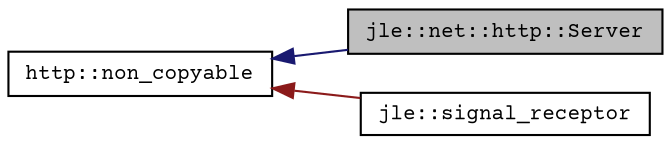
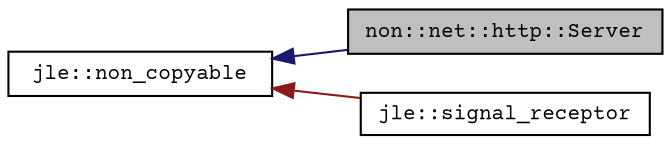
node "jle::net::http::Server": label "jle::net::http::Server" -> "non::net::http::Server"
node "http::non_copyable": label "http::non_copyable" -> "jle::non_copyable"
